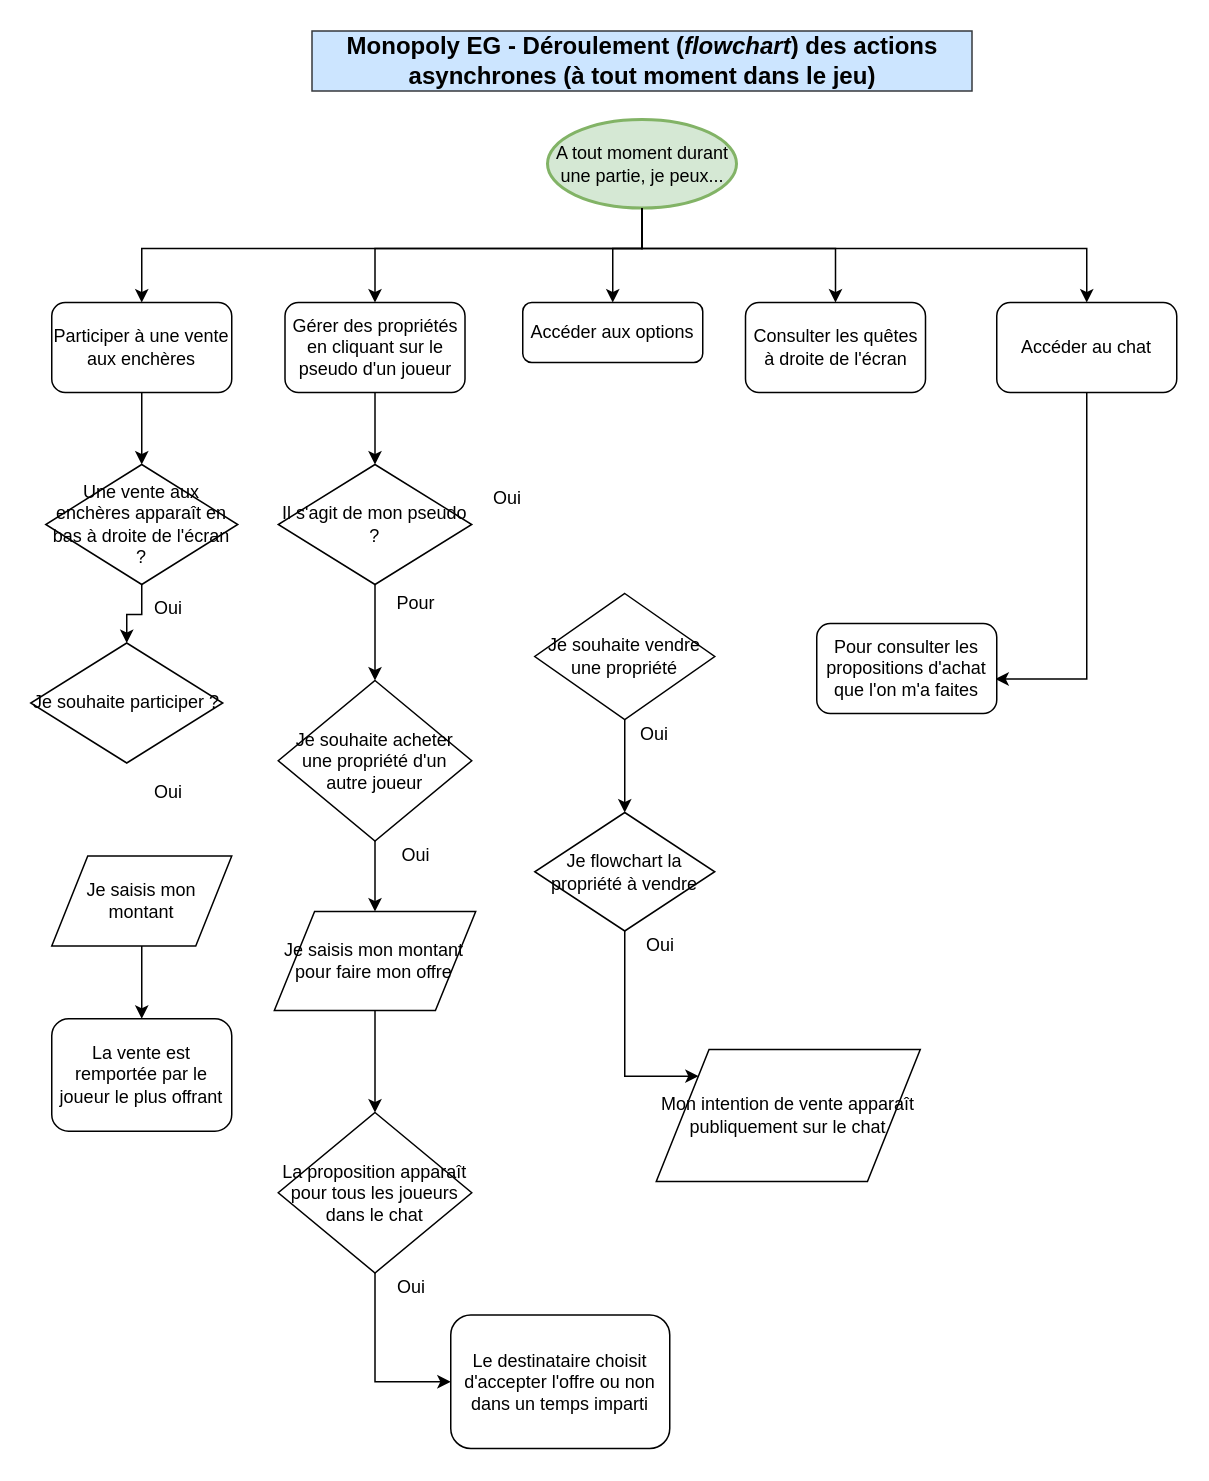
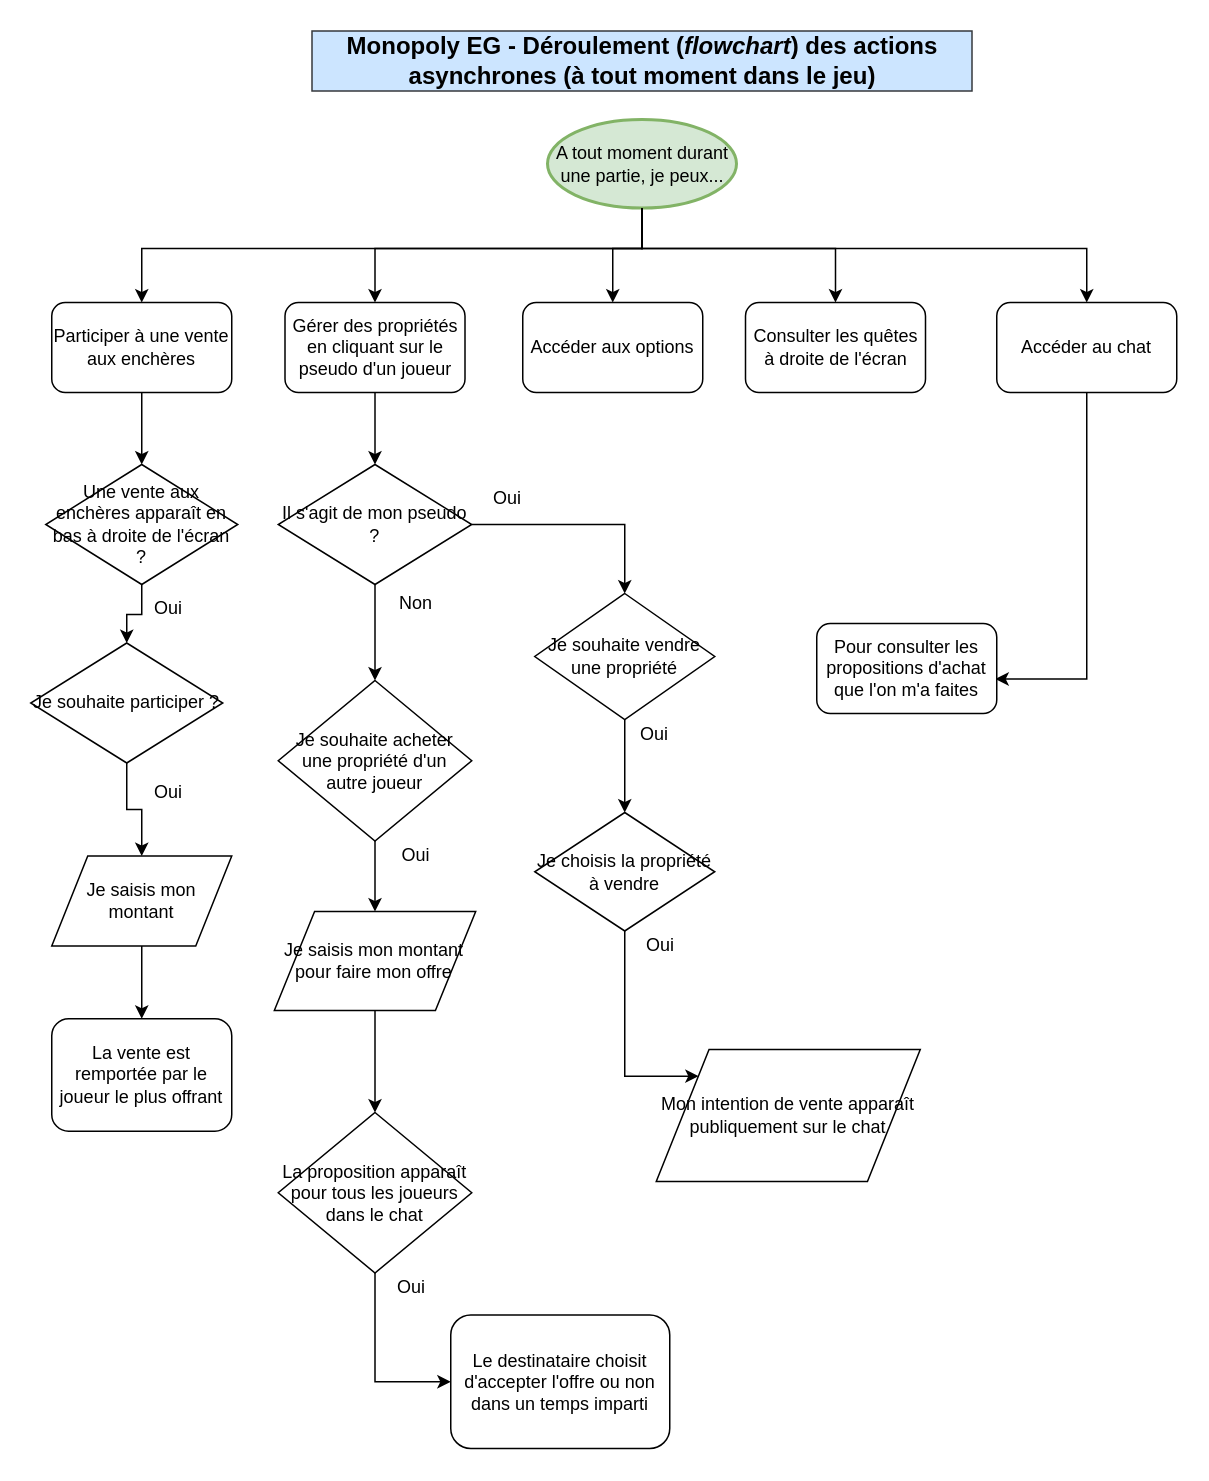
node "Accéder aux options": size 180x60 -> 180x90
edge "Il s'agit de mon pseudo ?" -> "Je souhaite vendre une propriété": added
node "Pour": label "Pour" -> "Non"
edge "Je souhaite participer ?" -> "Je saisis mon montant": added
node "Je flowchart la propriété à vendre": label "Je flowchart la propriété à vendre" -> "Je choisis la propriété à vendre"
